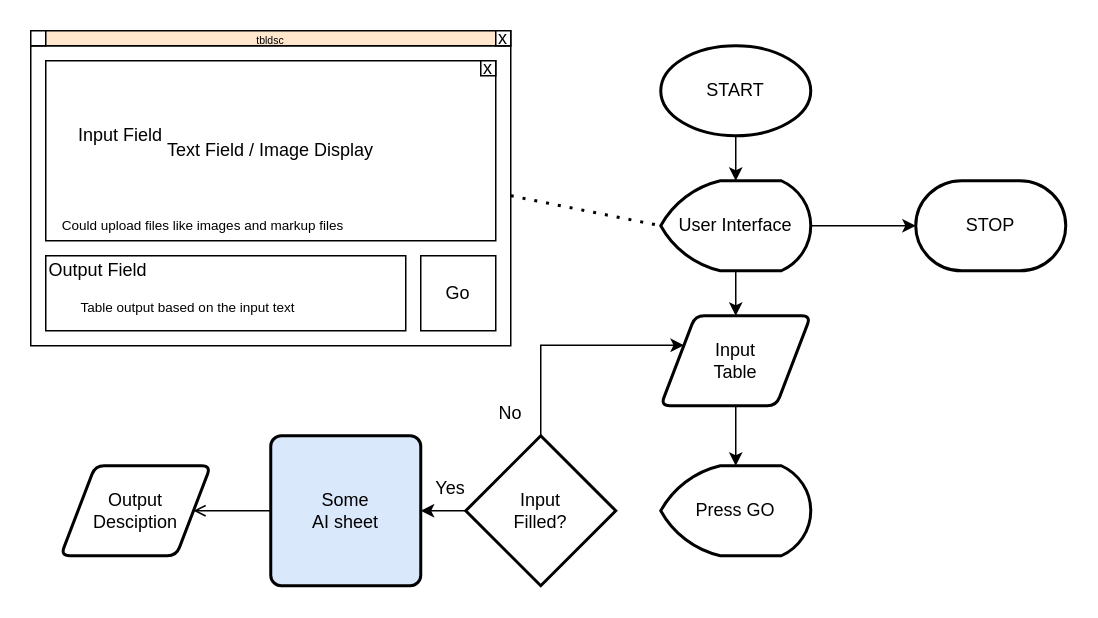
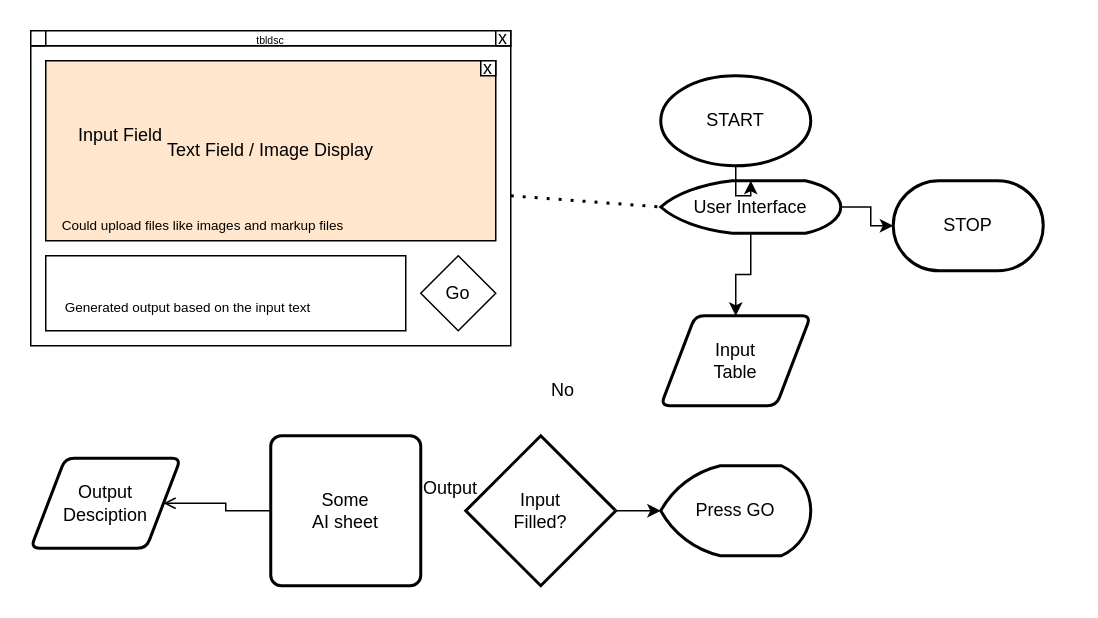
node "tbldsc": fillcolor #ffe6cc -> #ffffff
node "START": moved (736, 91) -> (736, 121)
node "Text Field / Image Display": fillcolor #ffffff -> #ffe6cc
node "User Interface": size 150x90 -> 180x53
node "STOP": moved (991, 226) -> (968, 226)
node "Output Field": removed
node "Go": shape rectangle -> diamond
node "Table output based on the input text": label "Table output based on the input text" -> "Generated output based on the input text"
edge "Input Filled?" -> "Input Table": removed
node "No": moved (511, 413) -> (563, 391)
edge "Input Table" -> "Press GO": removed
node "Yes": label "Yes" -> "Output"
node "Output Desciption": moved (136, 511) -> (106, 503)
node "Some AI sheet": fillcolor #dae8fc -> #ffffff
edge "Input Filled?" -> "Some AI sheet": now "Input Filled?" -> "Press GO"
